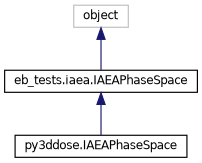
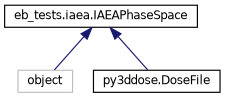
edge "eb_tests.iaea.IAEAPhaseSpace" -> "object": reversed
node "py3ddose.IAEAPhaseSpace": label "py3ddose.IAEAPhaseSpace" -> "py3ddose.DoseFile"
